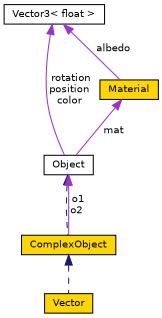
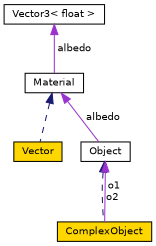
node "Material": fillcolor gold -> white
edge "Object" -> "Vector3< float >": removed, label "rotation position color"
edge "Object" -> "Material": label " mat" -> " albedo"
edge "Vector" -> "ComplexObject": now "Vector" -> "Material"
